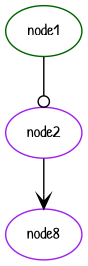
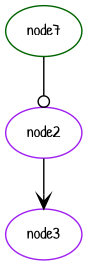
node "node1": label "node1" -> "node7"
node "node8": label "node8" -> "node3"
